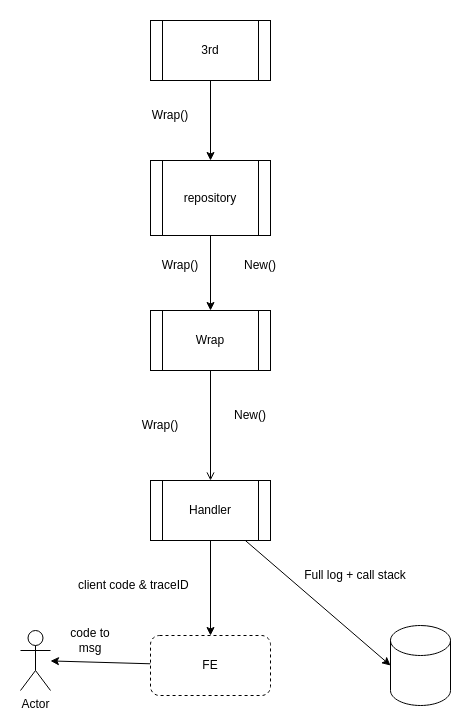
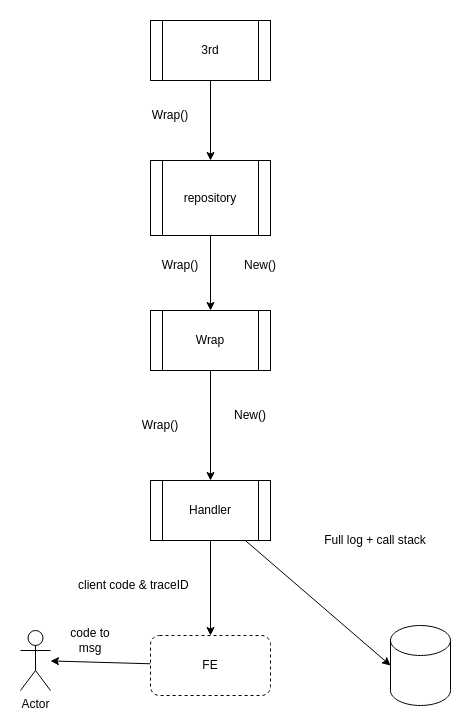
edge "Wrap" -> "Handler": arrowhead open -> classic
node "Full log + call stack": moved (356, 576) -> (376, 541)
